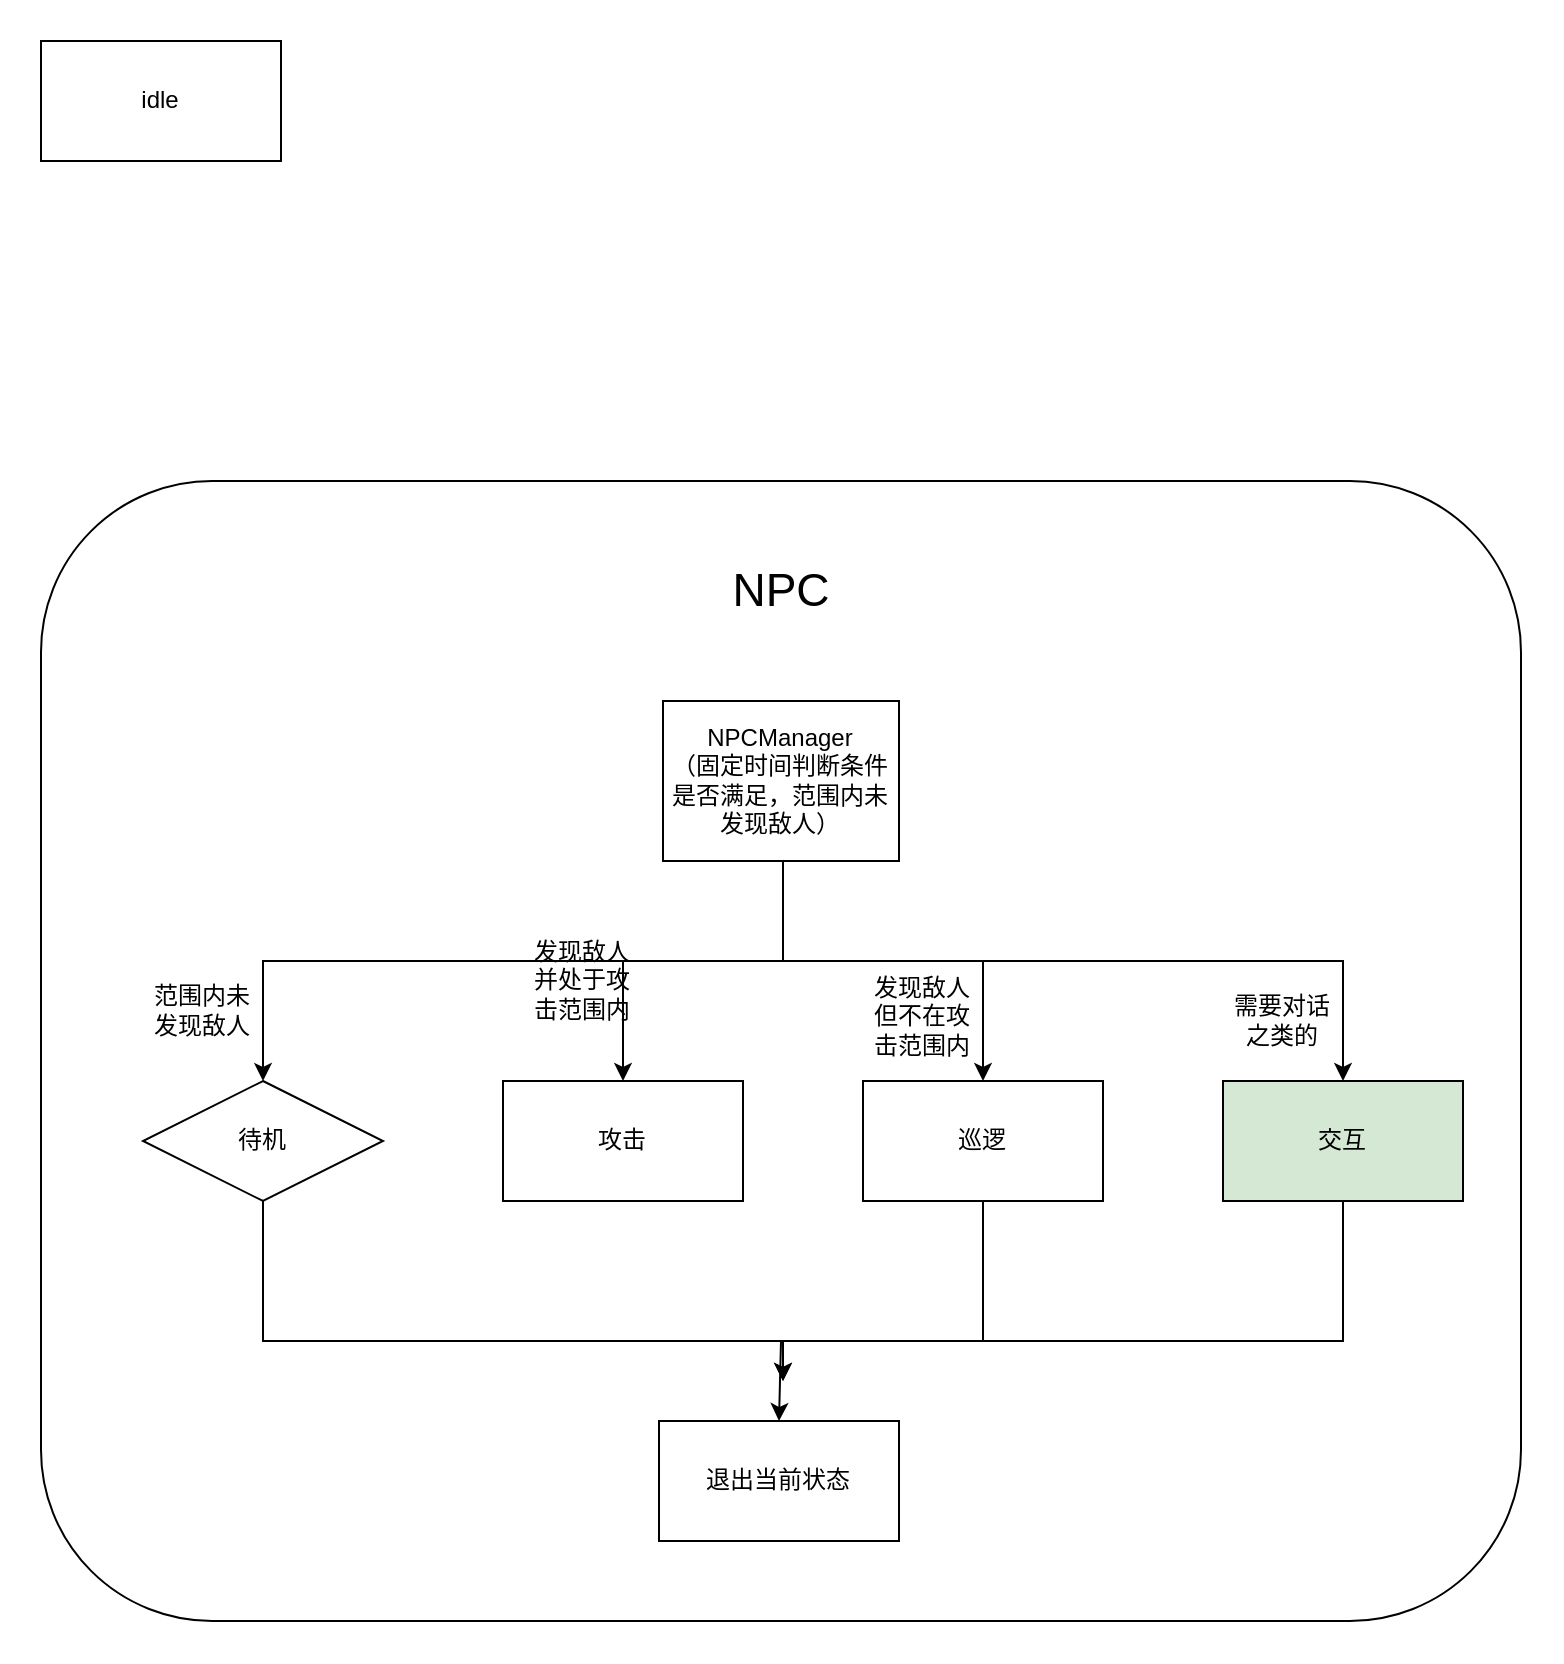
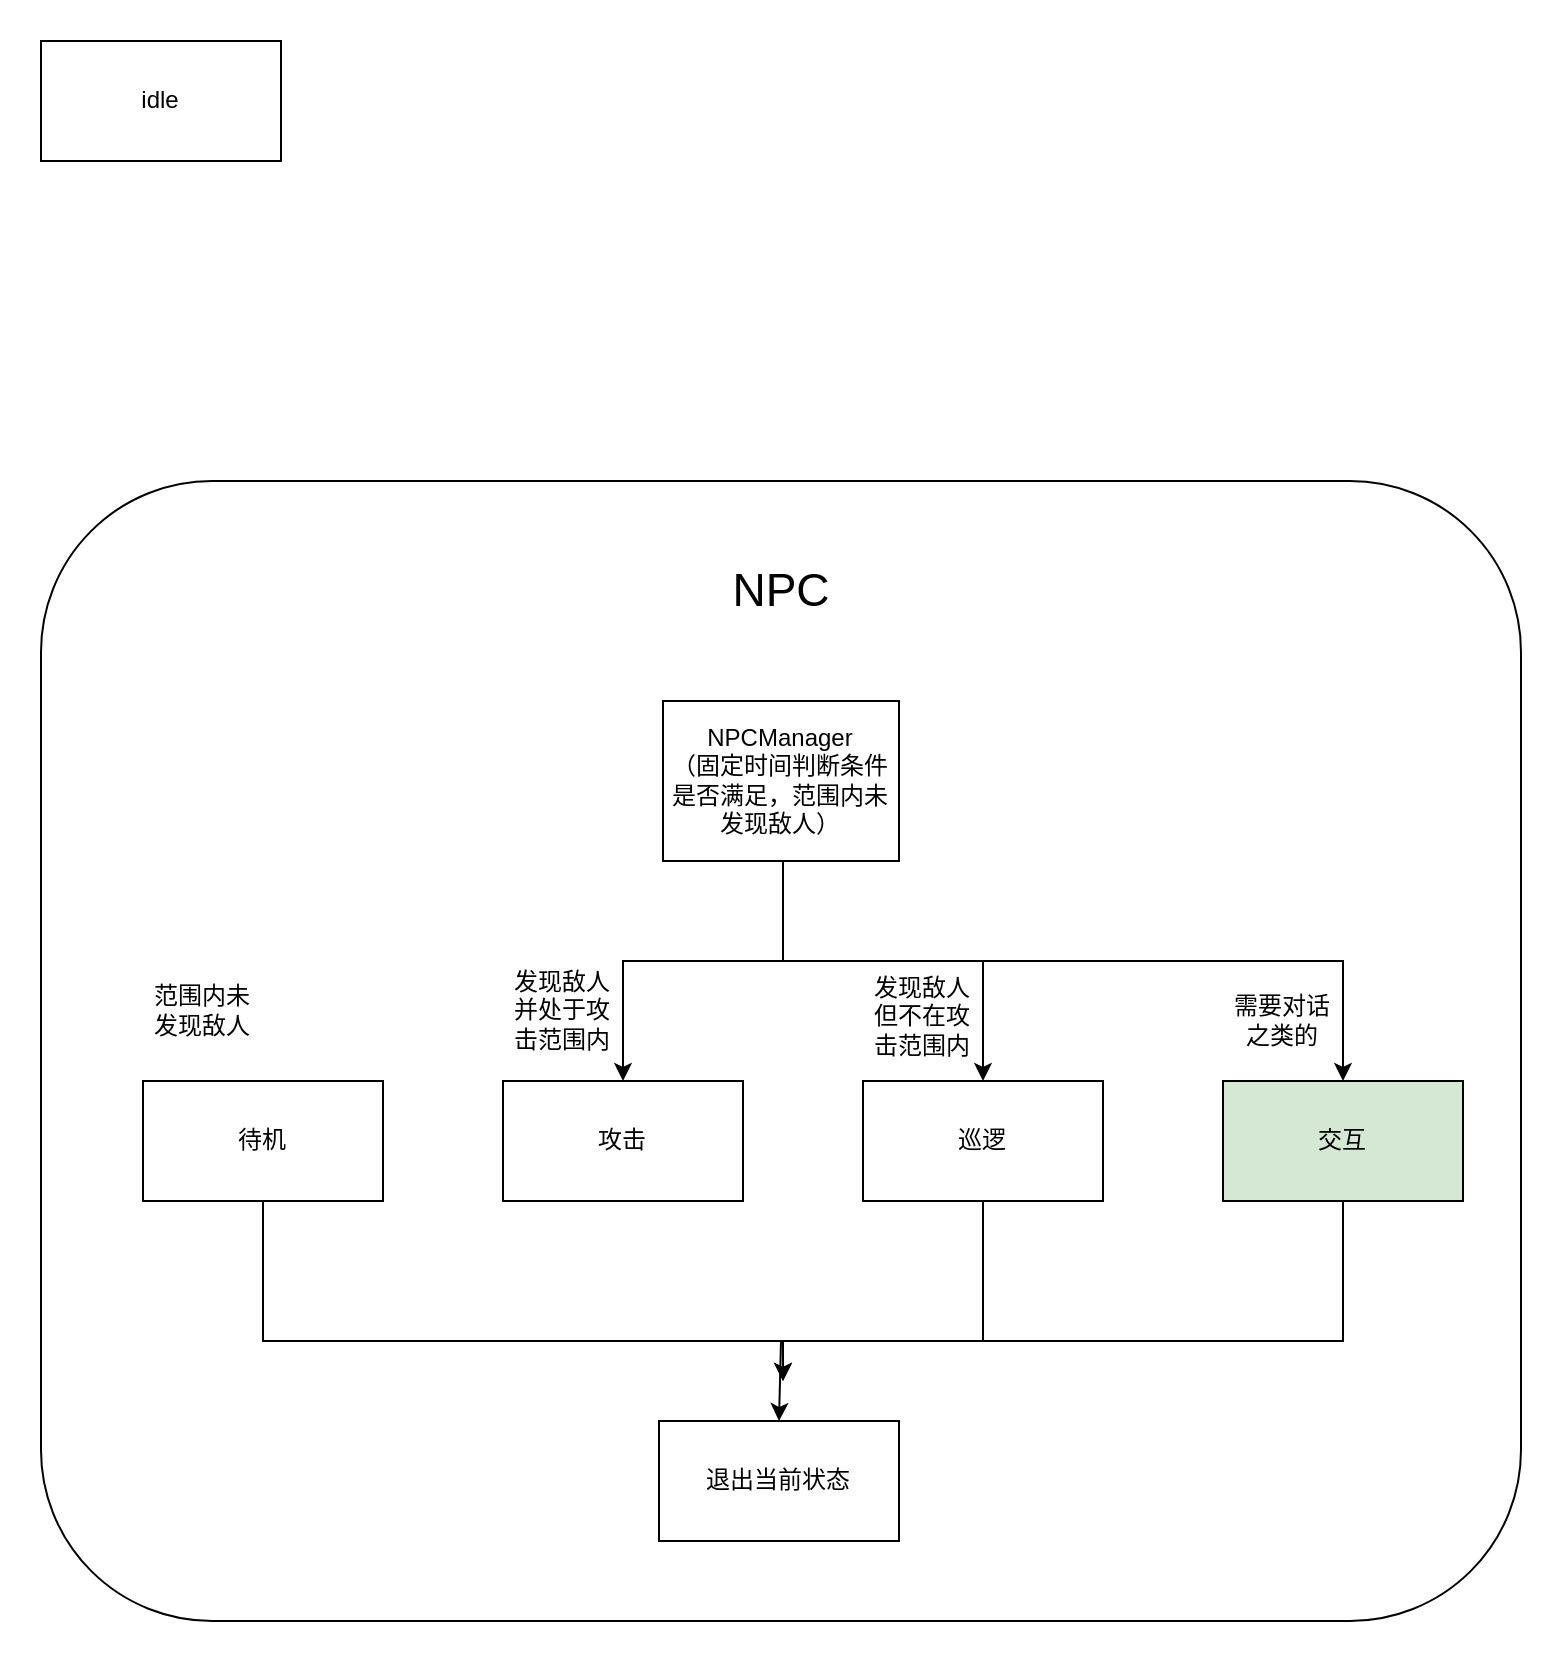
edge "NPCManager （固定时间判断条件是否满足，范围内未发现敌人）" -> "待机": removed
node "发现敌人并处于攻击范围内": moved (583, 981) -> (563, 1011)
node "待机": shape diamond -> rectangle
